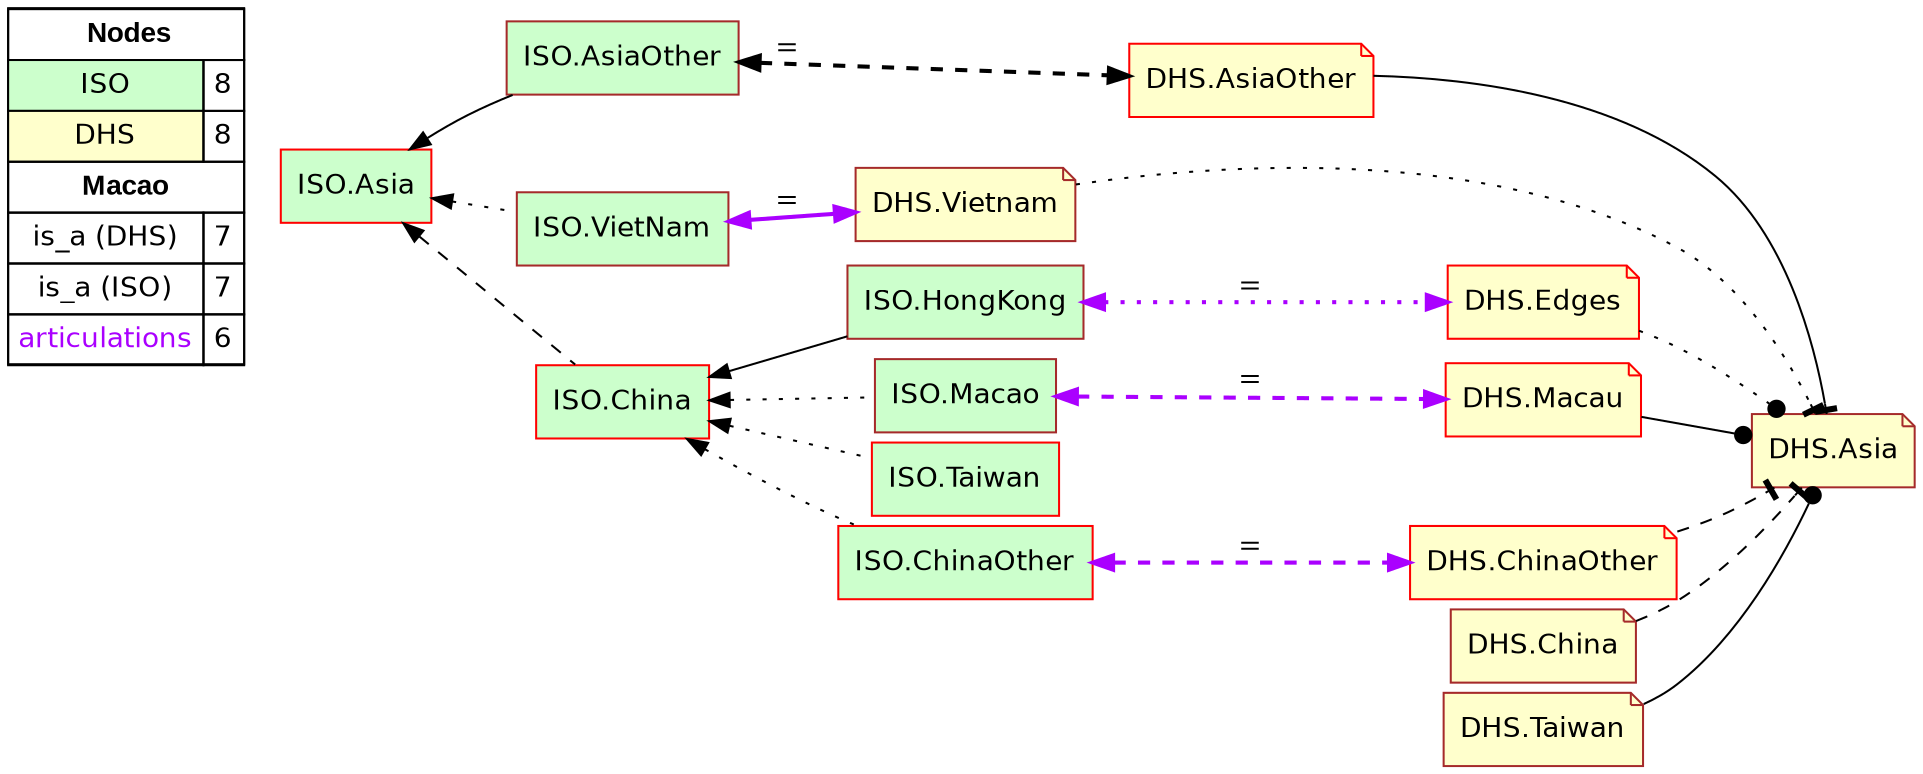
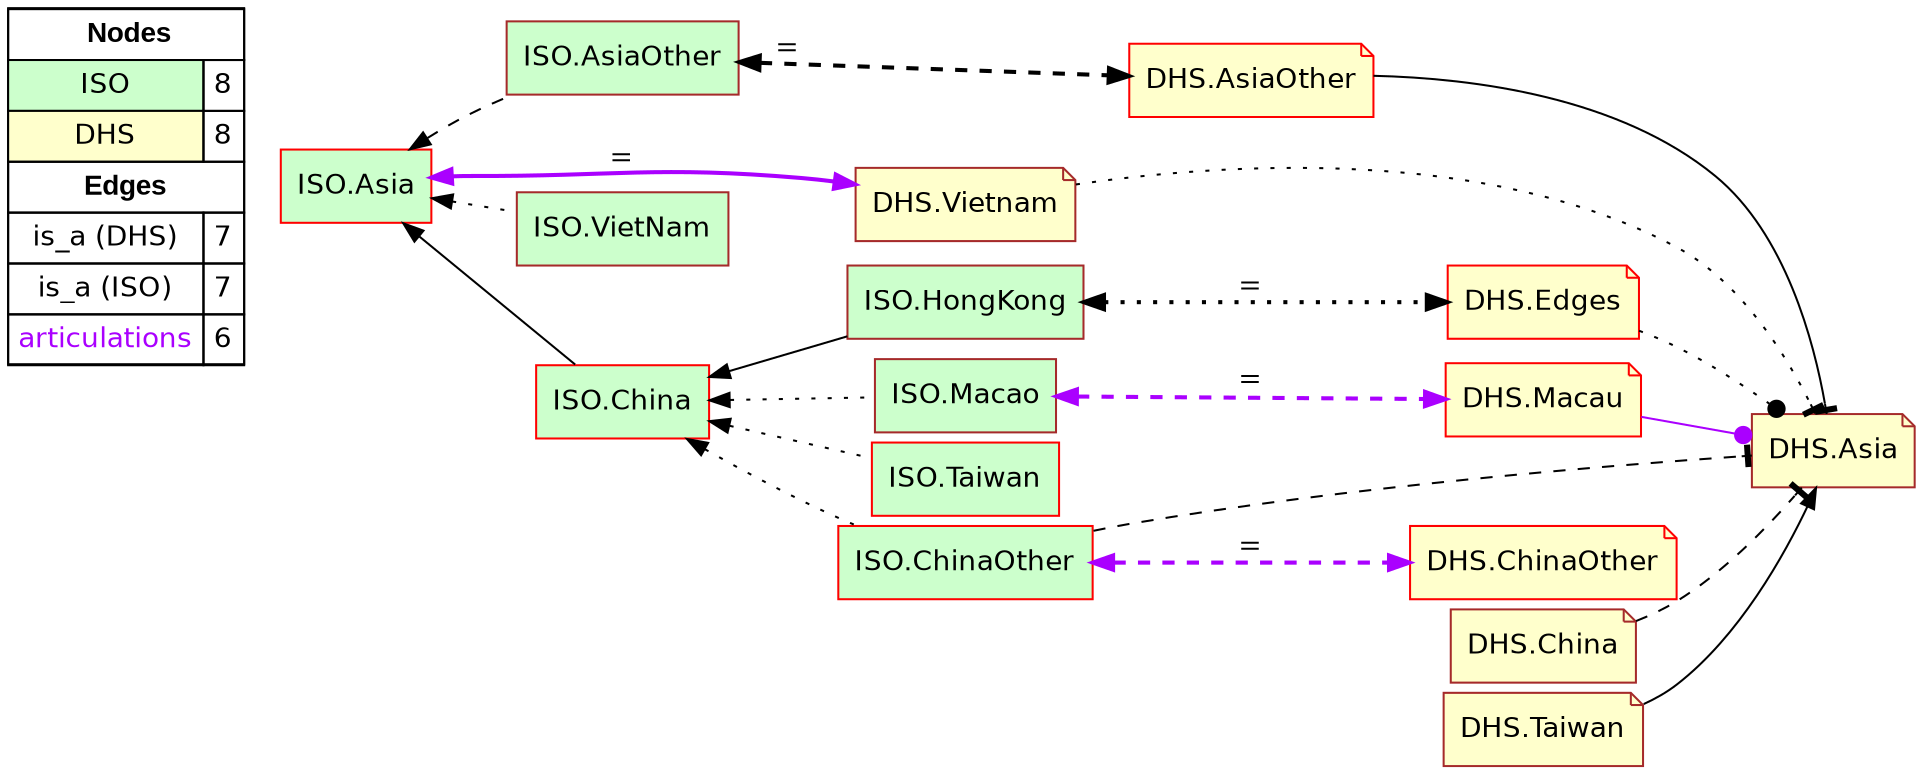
edge "ISO.AsiaOther" -> "ISO.Asia": style solid -> dashed
node "Nodes": text "Macao" -> "Edges"
edge "DHS.Vietnam" -- "ISO.VietNam": now "DHS.Vietnam" -- "ISO.Asia"
edge "ISO.China" -> "ISO.Asia": style dashed -> solid
edge "ISO.HongKong" -- "DHS.Edges": color #aa00ff -> #000000
edge "DHS.Macau" -> "DHS.Asia": color #000000 -> #aa00ff
edge "DHS.ChinaOther" -> "DHS.Asia": now "ISO.ChinaOther" -> "DHS.Asia"
edge "DHS.Taiwan" -> "DHS.Asia": arrowhead dot -> normal
